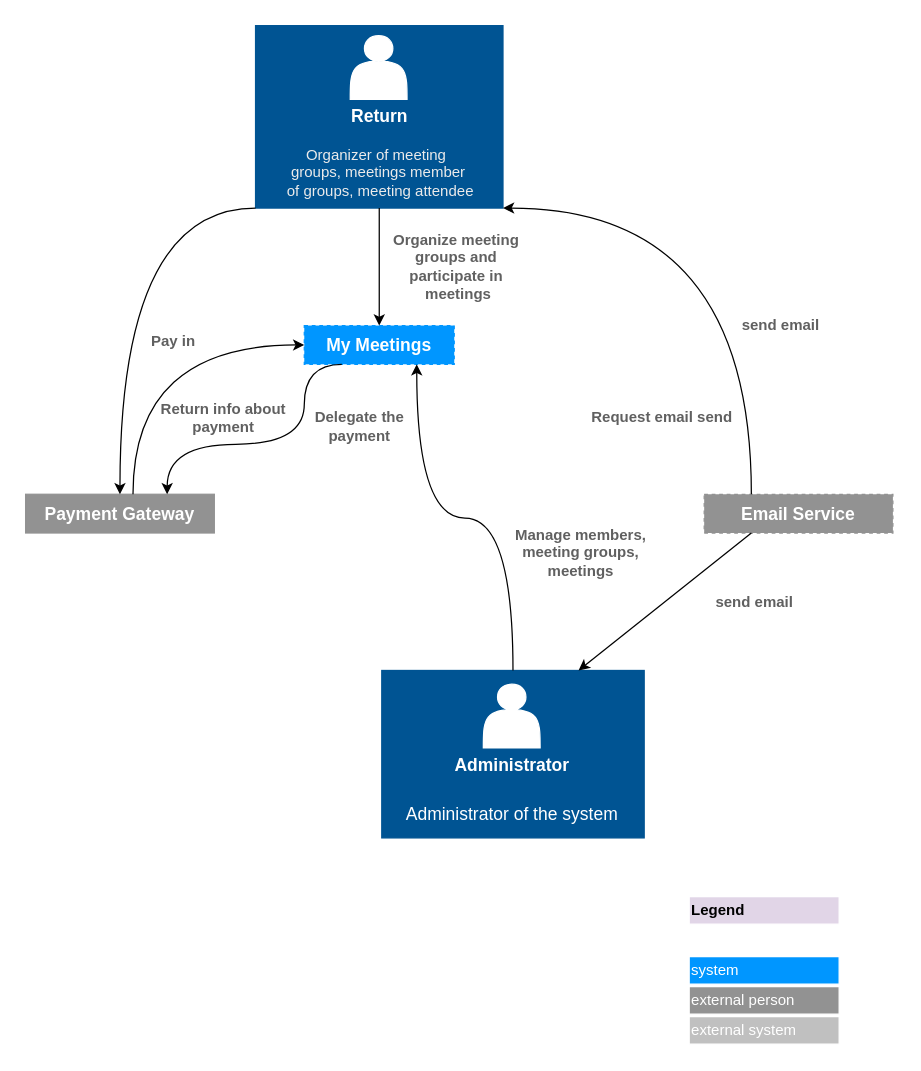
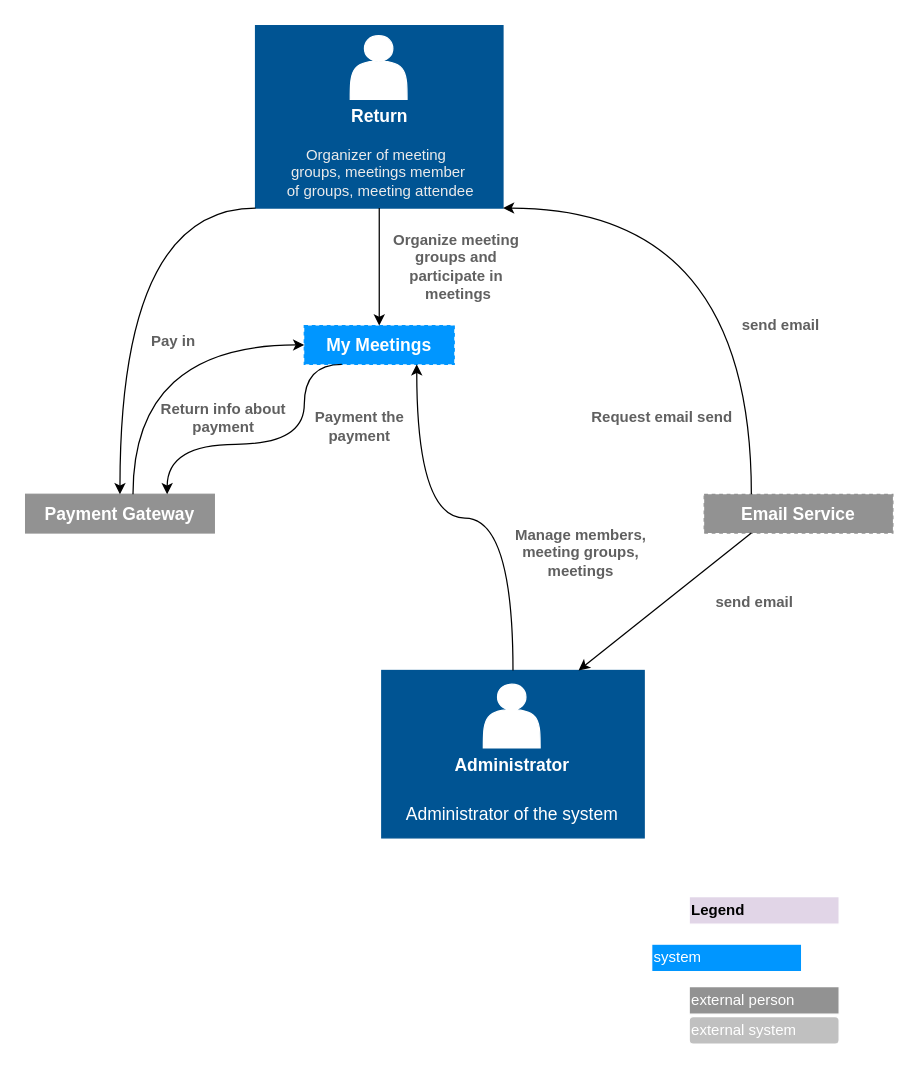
node "Delegate the payment": label "Delegate the payment" -> "Payment the payment"
node "system": moved (764, 971) -> (727, 958)
node "external system": shape rectangle -> rounded rectangle
